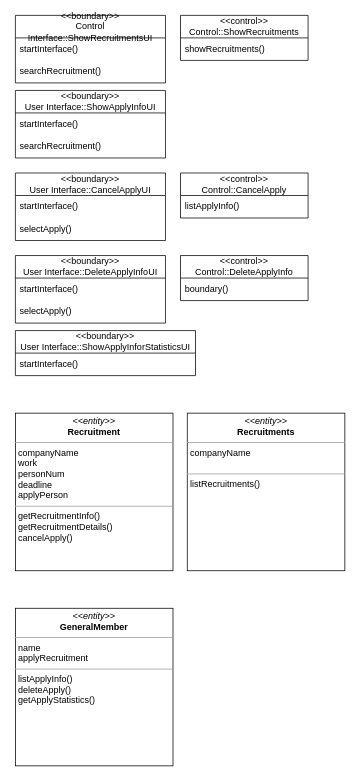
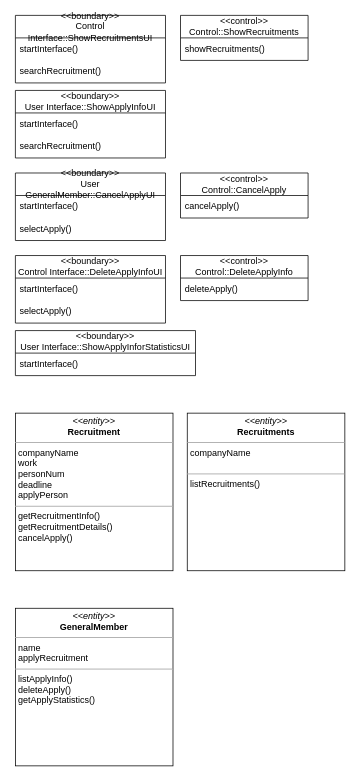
node "<<boundary>> User Interface::CancelApplyUI": label "<<boundary>> User Interface::CancelApplyUI" -> "<<boundary>> User GeneralMember::CancelApplyUI"
node "listApplyInfo()": label "listApplyInfo()" -> "cancelApply()"
node "<<boundary>> User Interface::DeleteApplyInfoUI": label "<<boundary>> User Interface::DeleteApplyInfoUI" -> "<<boundary>> Control Interface::DeleteApplyInfoUI"
node "boundary()": label "boundary()" -> "deleteApply()"
